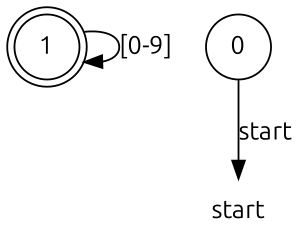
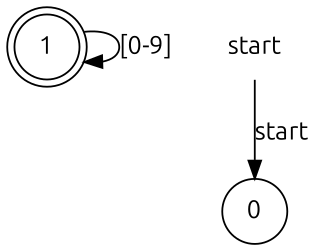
edge "0" -> "start": reversed
